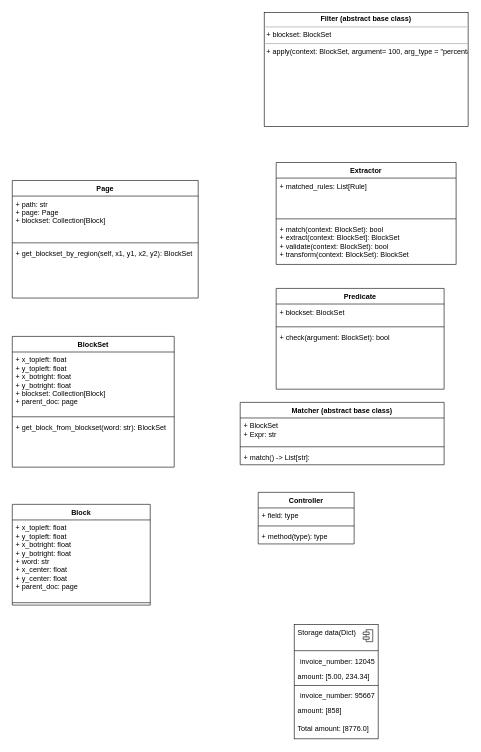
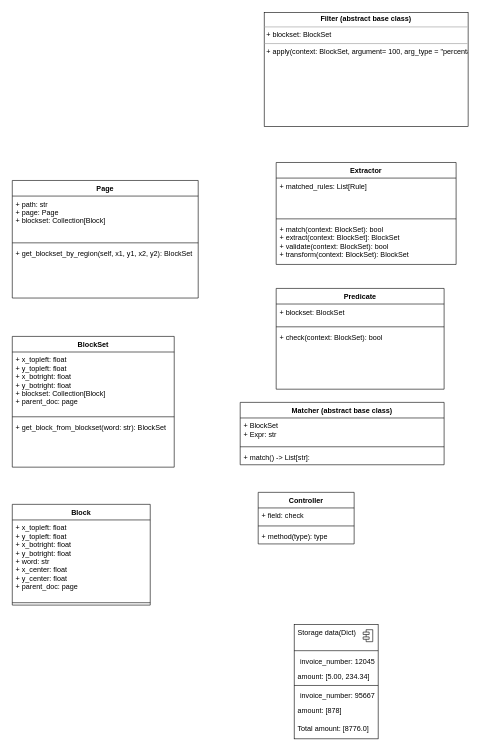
node "+ check(argument: BlockSet): bool": label "+ check(argument: BlockSet): bool" -> "+ check(context: BlockSet): bool"
node "+ field: type": label "+ field: type" -> "+ field: check"
node "amount: [858]": label "amount: [858]" -> "amount: [878]"
